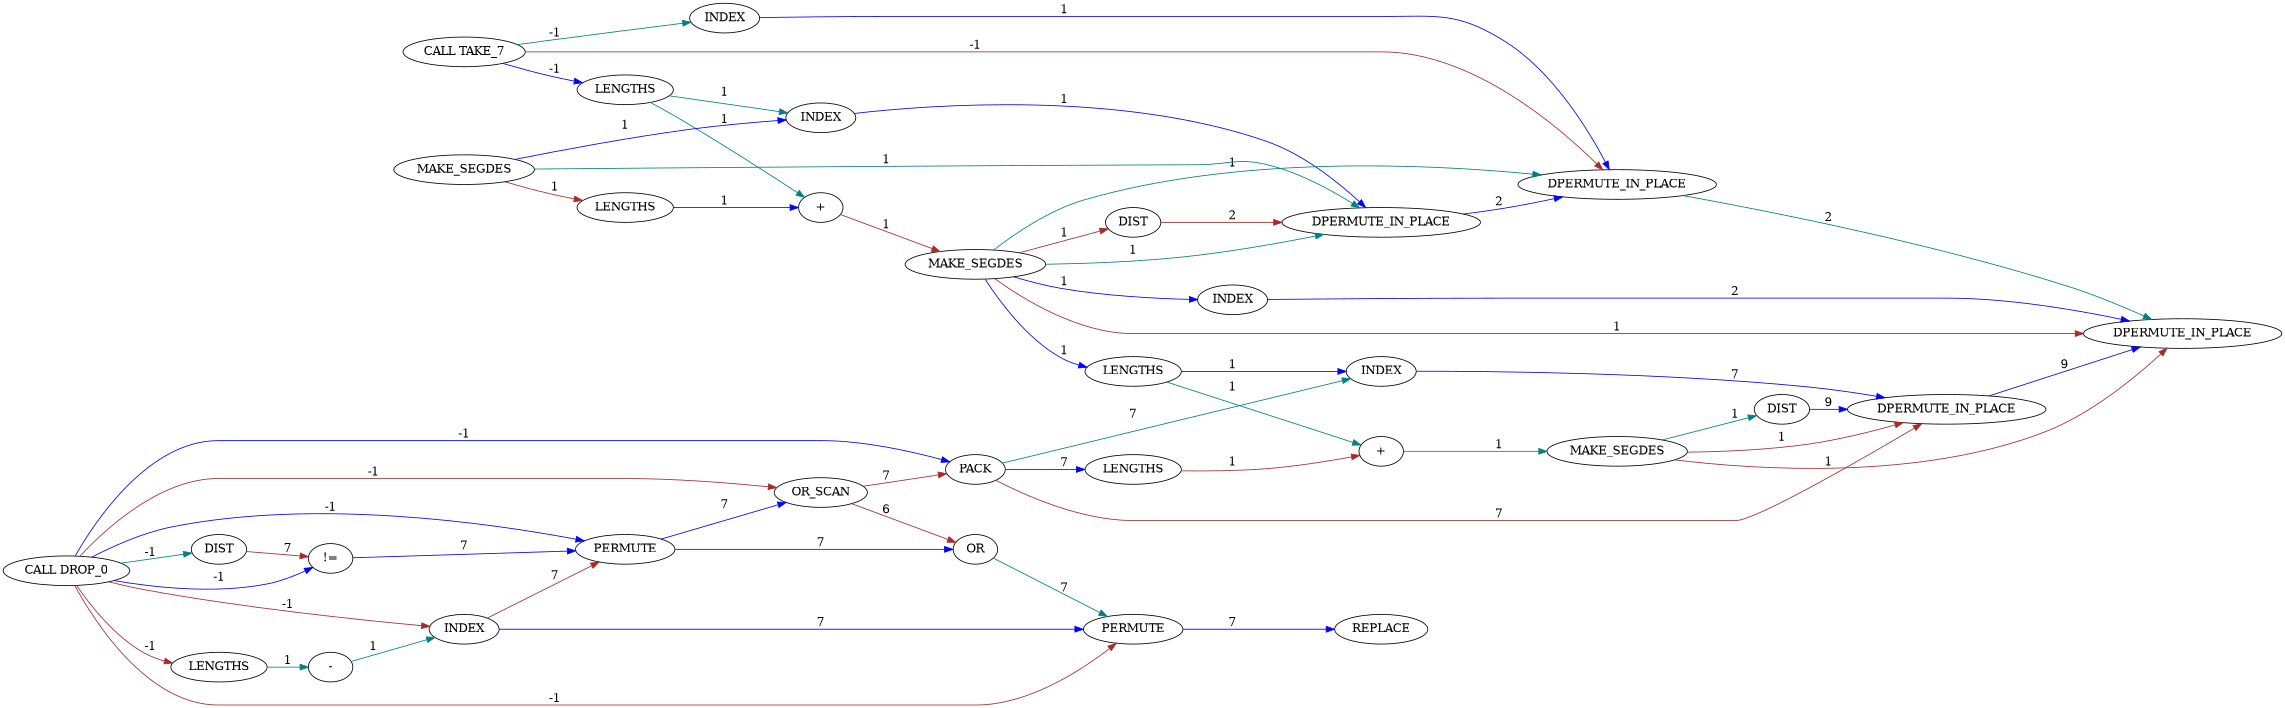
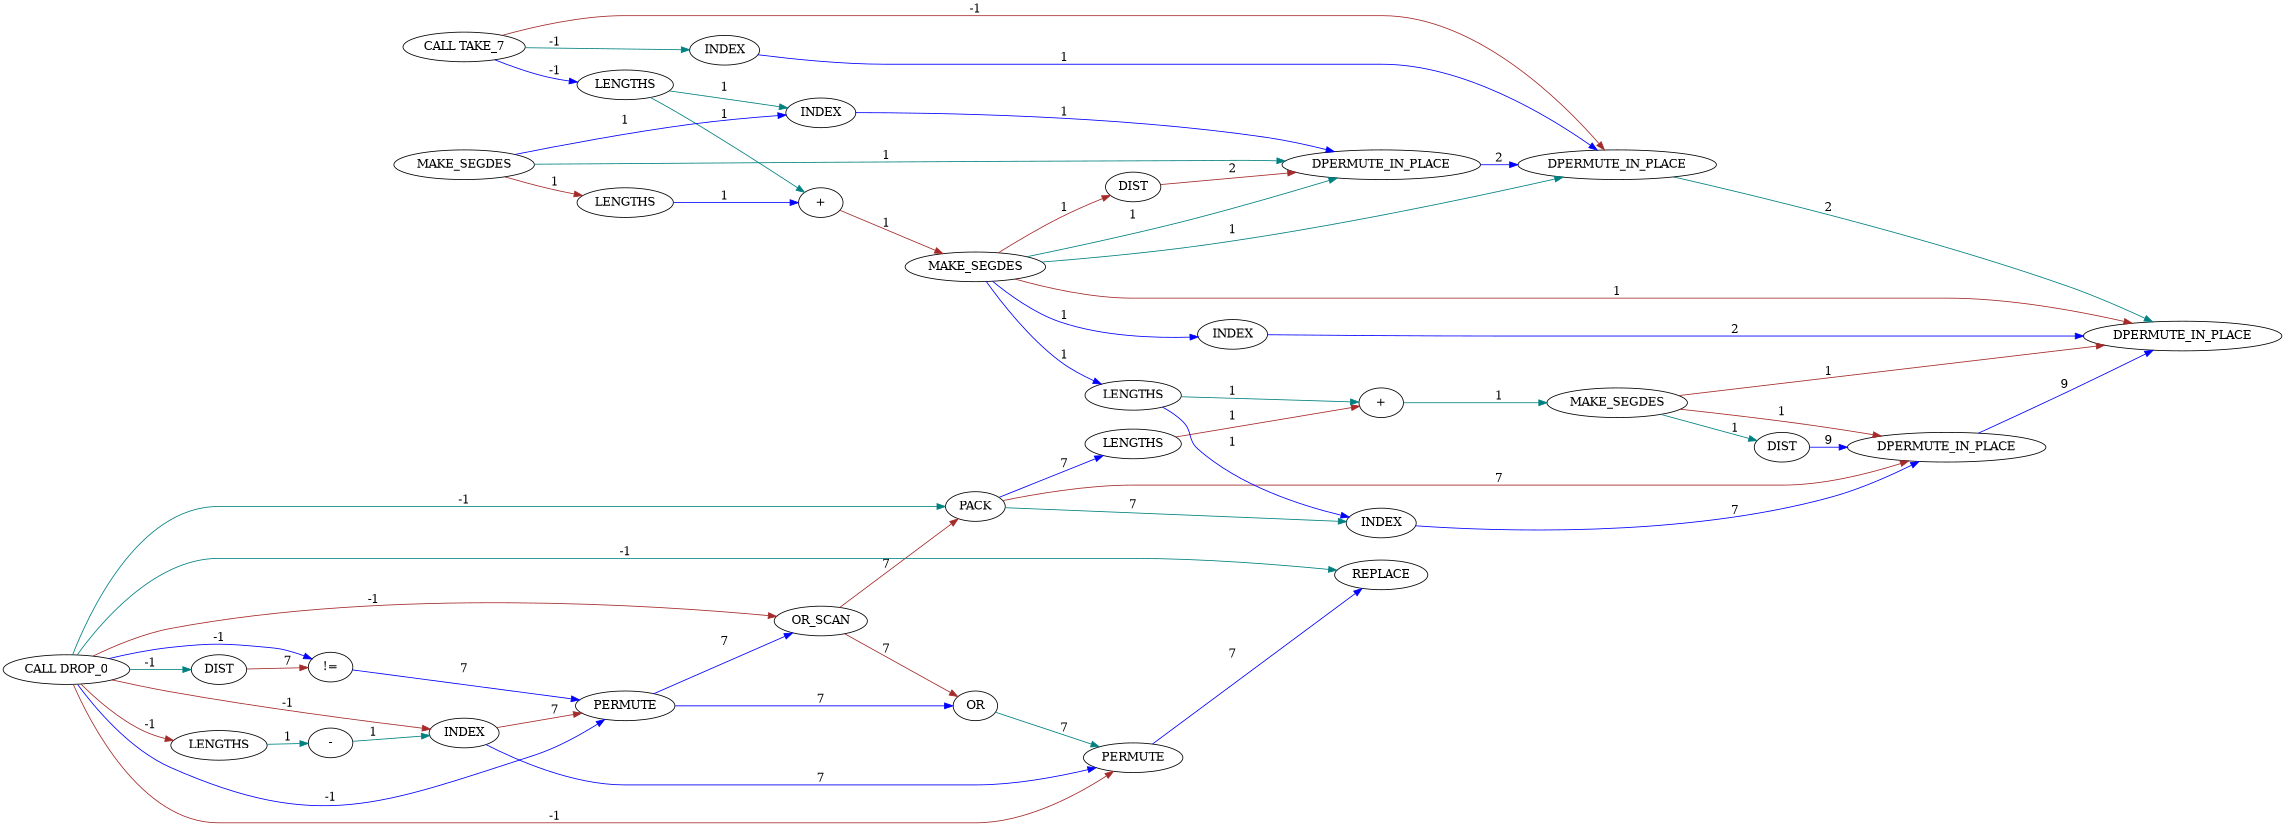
edge "CALL DROP_0" -> "PACK": color blue -> teal
edge "OR_SCAN" -> "OR": label "6" -> "7"
edge "CALL DROP_0" -> "REPLACE": added, label "-1"
